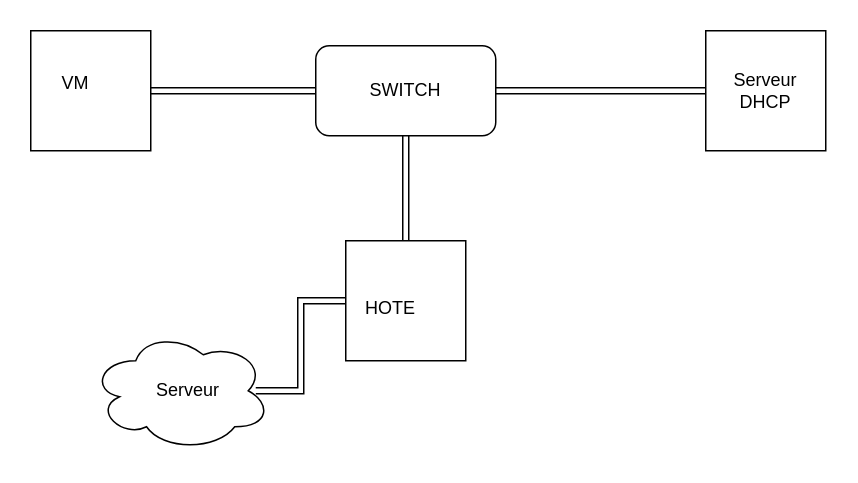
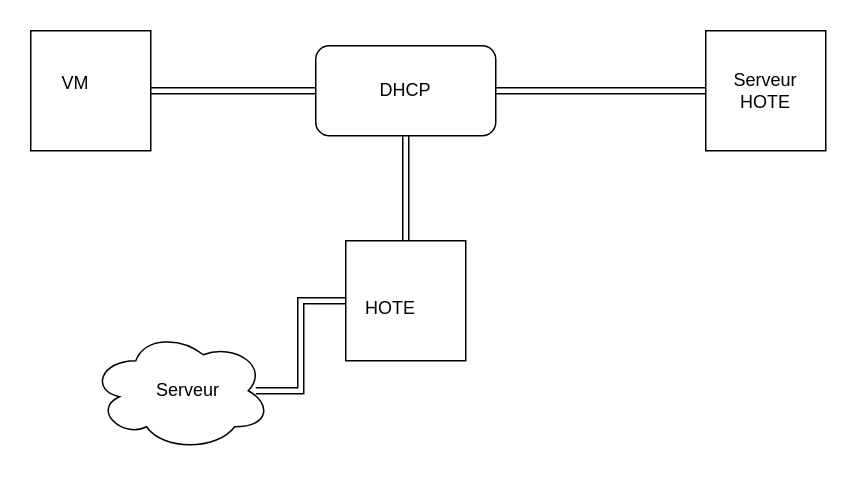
node "SWITCH": label "SWITCH" -> "DHCP"
node "Serveur DHCP": label "Serveur DHCP" -> "Serveur HOTE"
